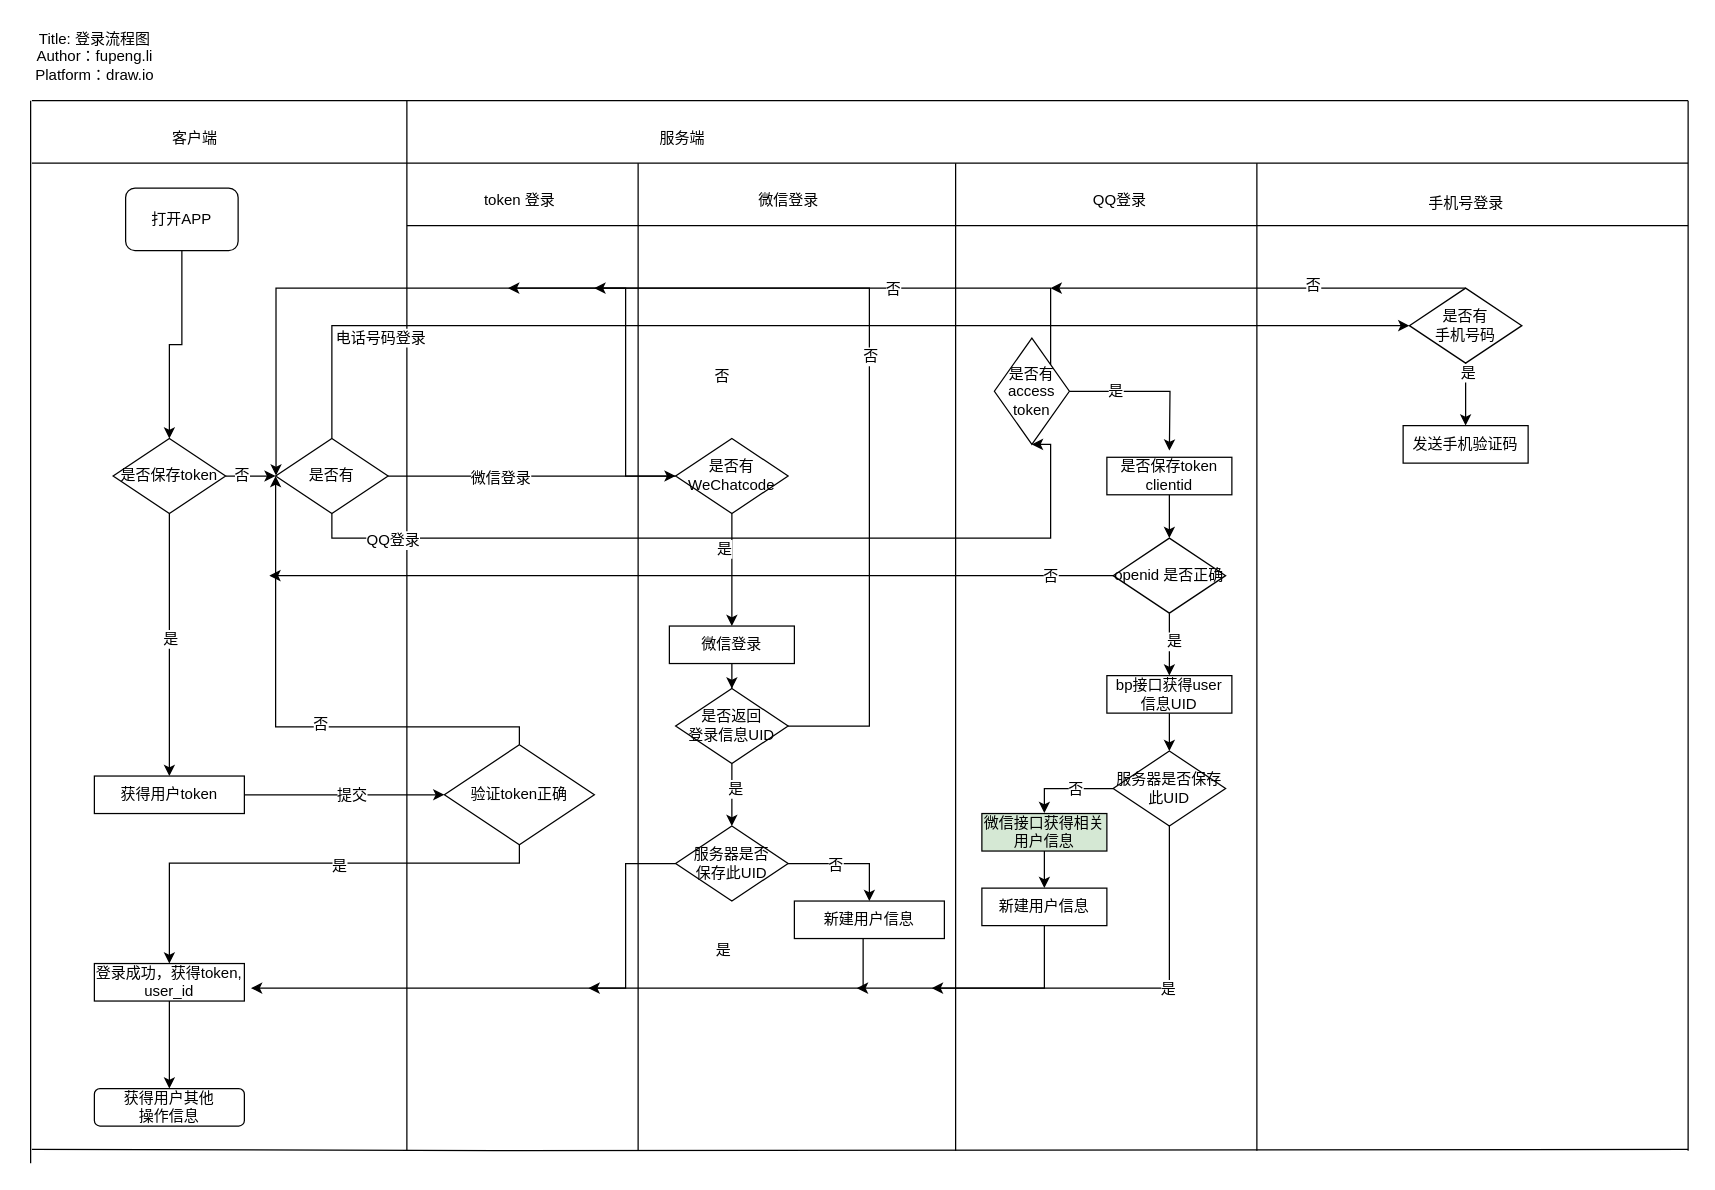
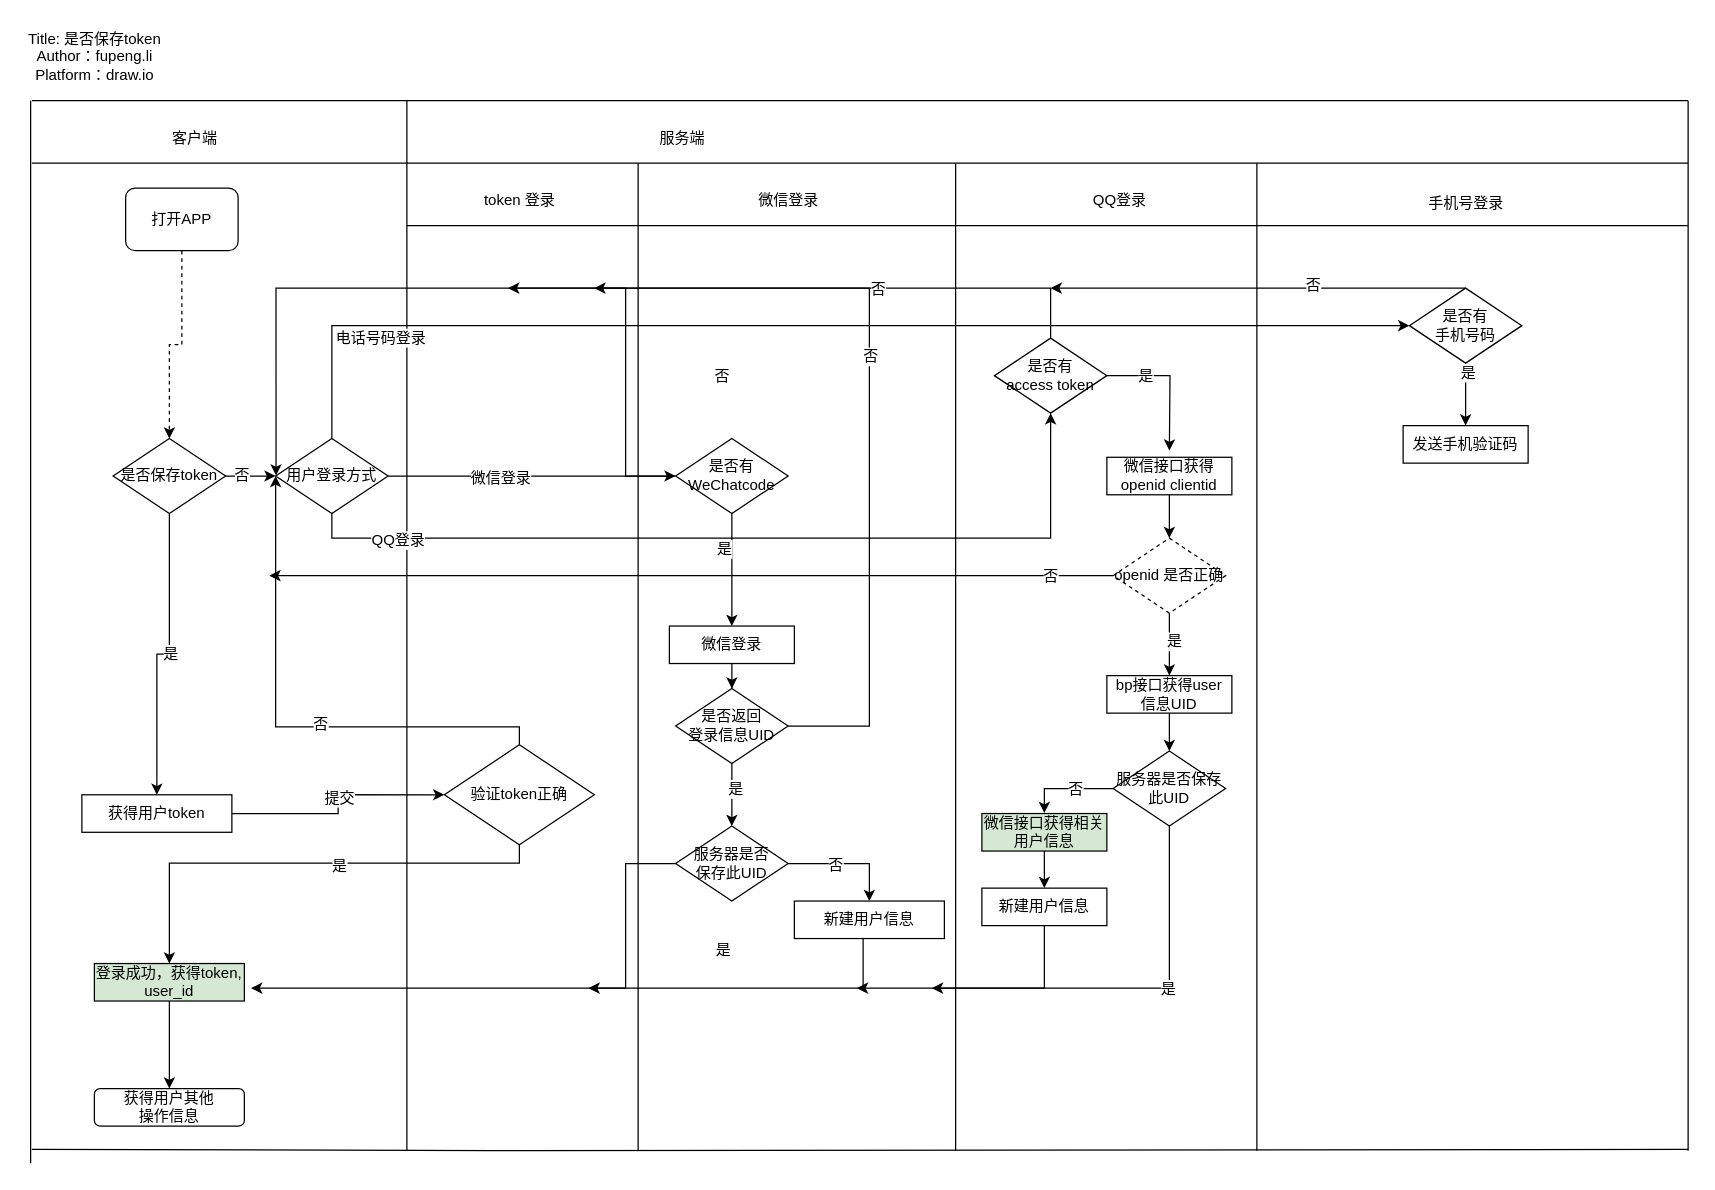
node "Title: 登录流程图 Author：fupeng.li Platform：draw.io": label "Title: 登录流程图 Author：fupeng.li Platform：draw.io" -> "Title: 是否保存token Author：fupeng.li Platform：draw.io"
edge "打开APP" -> "是否保存token": style solid -> dashed
node "是否有 access token": size 75x106 -> 113x75
node "是否有": label "是否有" -> "用户登录方式"
node "是否保存token clientid": label "是否保存token clientid" -> "微信接口获得openid clientid"
node "openid 是否正确": style solid -> dashed
node "获得用户token": moved (169, 795) -> (157, 814)
node "登录成功，获得token, user_id": fillcolor #ffffff -> #d5e8d4
